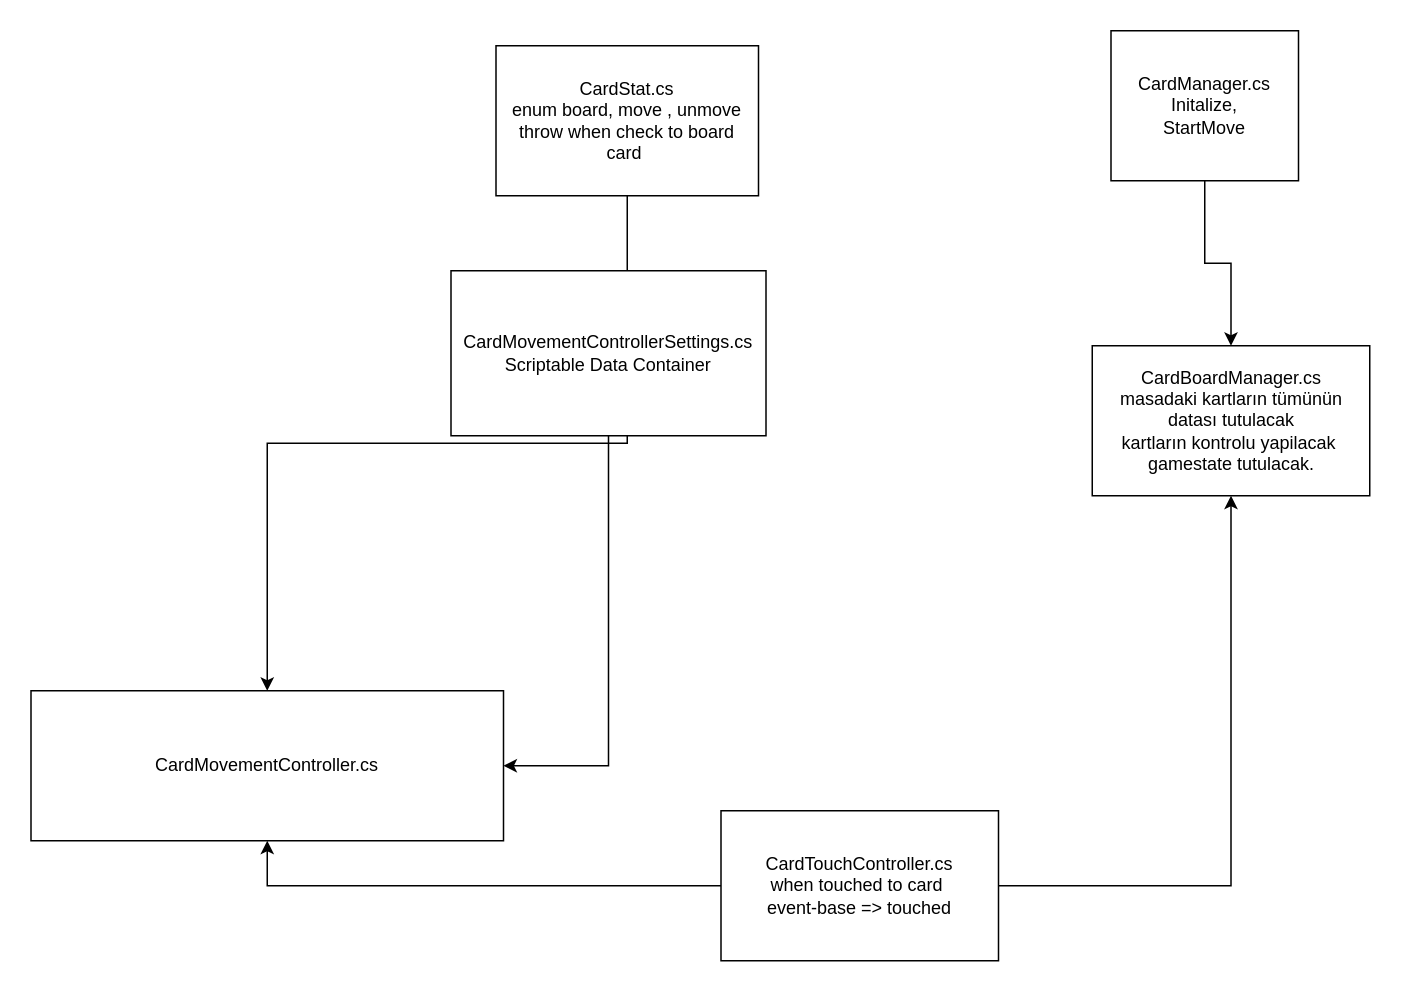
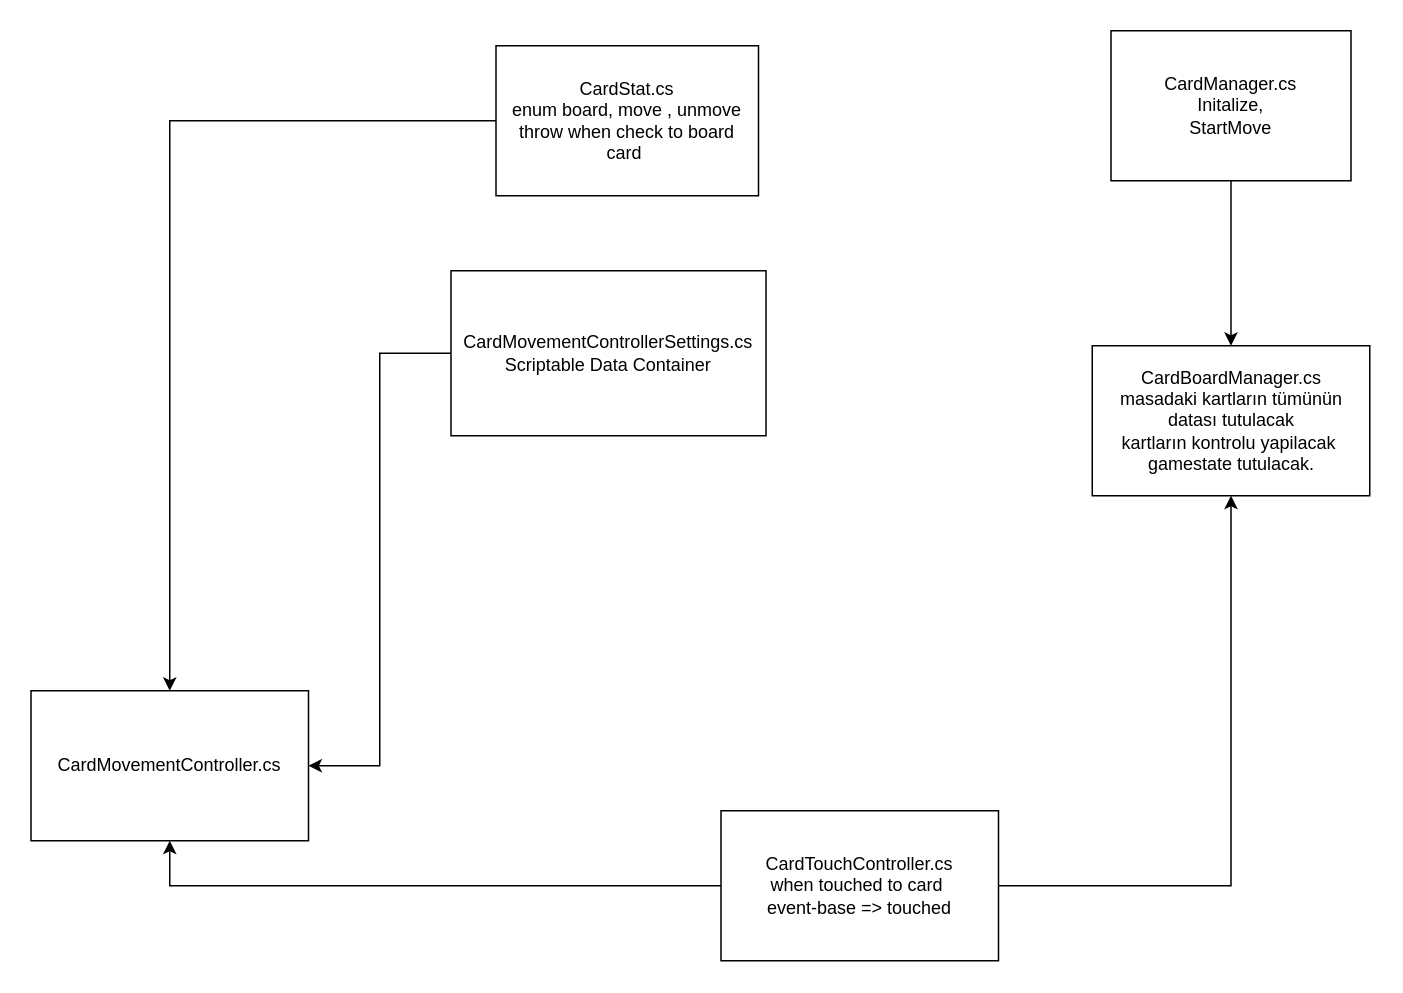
node "CardManager.cs Initalize, StartMove": size 188x150 -> 240x150
node "CardMovementController.cs": size 473x150 -> 278x150
